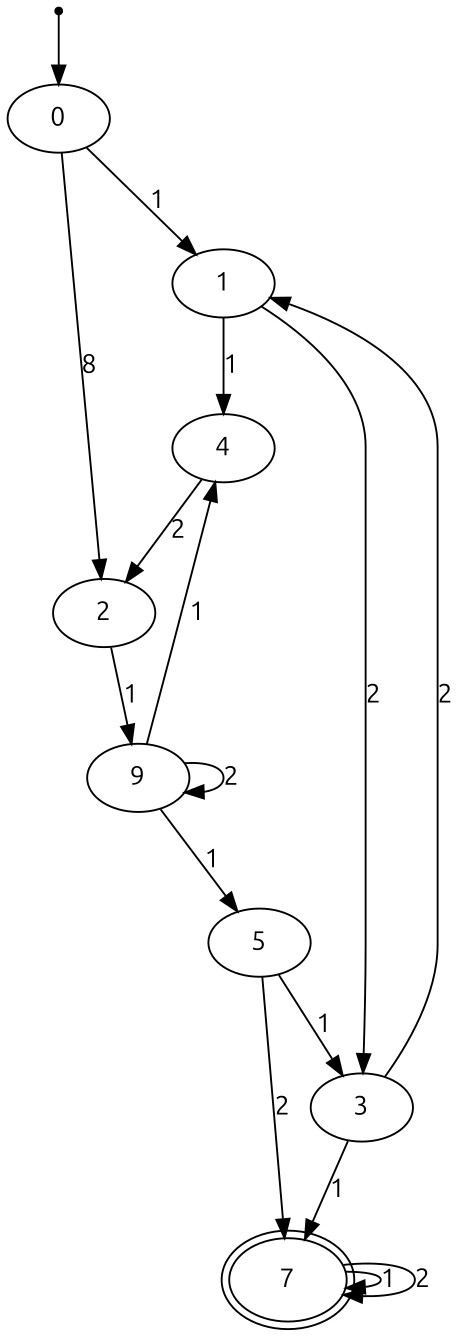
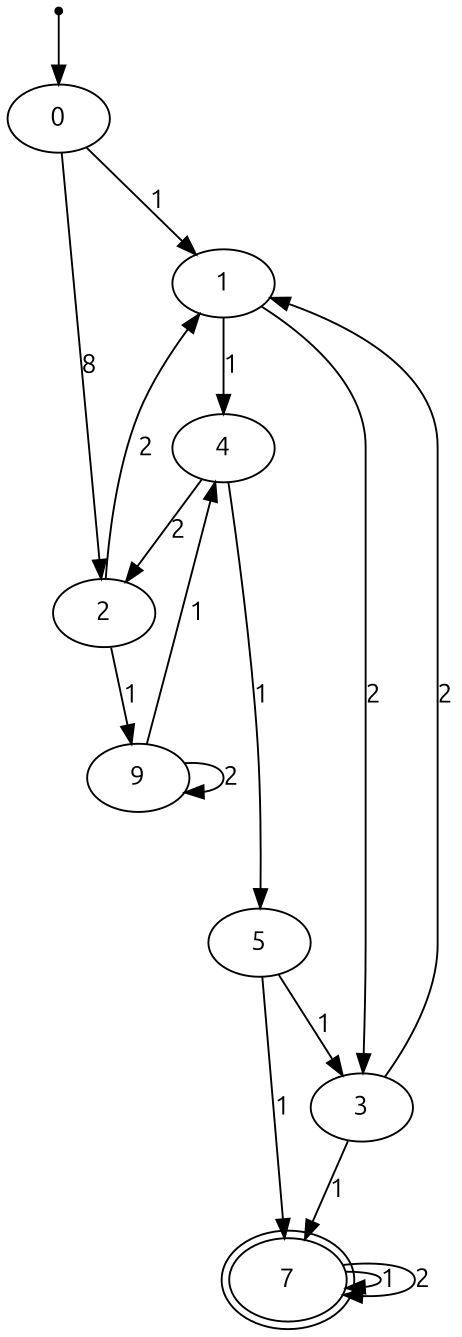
edge "2" -> "1": added, label "2"
edge "9" -> "5": now "4" -> "5"
edge "5" -> "7": label "2" -> "1"
